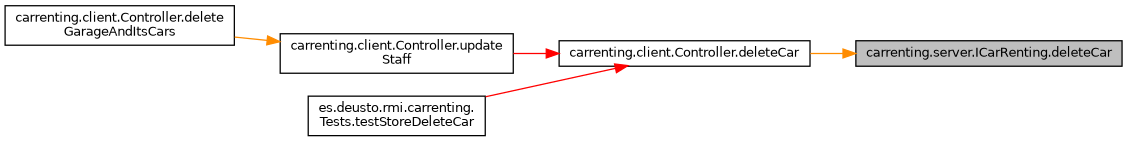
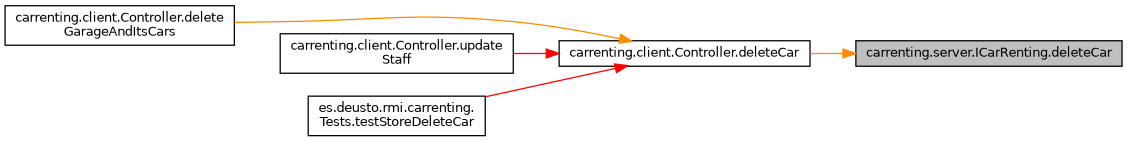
edge "carrenting.client.Controller.delete GarageAndItsCars" -> "carrenting.client.Controller.update Staff": now "carrenting.client.Controller.delete GarageAndItsCars" -> "carrenting.client.Controller.deleteCar"
